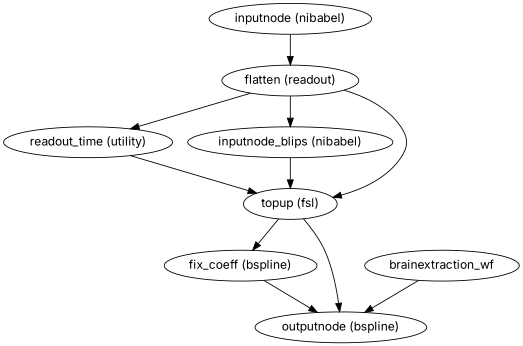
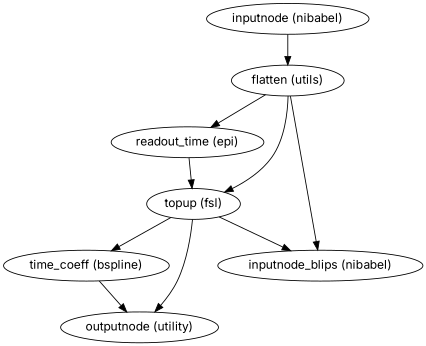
node "flatten (readout)": label "flatten (readout)" -> "flatten (utils)"
node "readout_time (utility)": label "readout_time (utility)" -> "readout_time (epi)"
edge "inputnode_blips (nibabel)" -> "topup (fsl)": reversed
node "fix_coeff (bspline)": label "fix_coeff (bspline)" -> "time_coeff (bspline)"
node "brainextraction_wf": removed
node "outputnode (bspline)": label "outputnode (bspline)" -> "outputnode (utility)"
